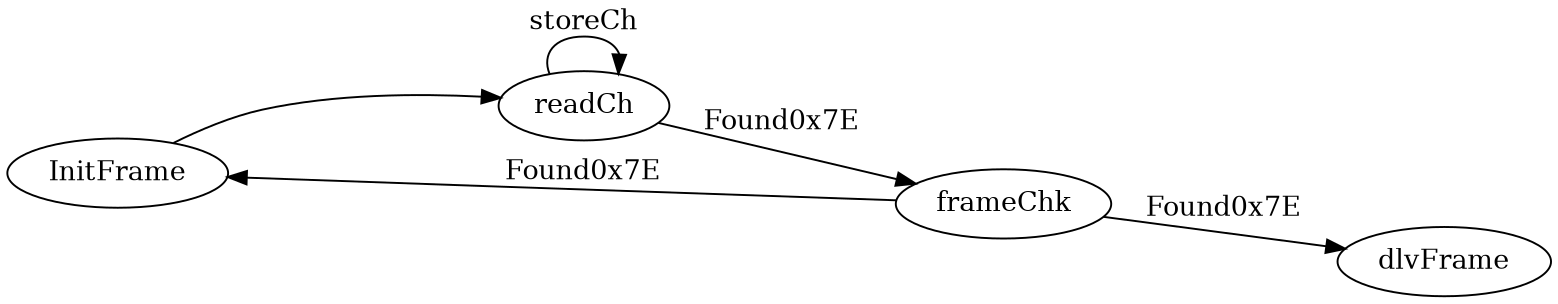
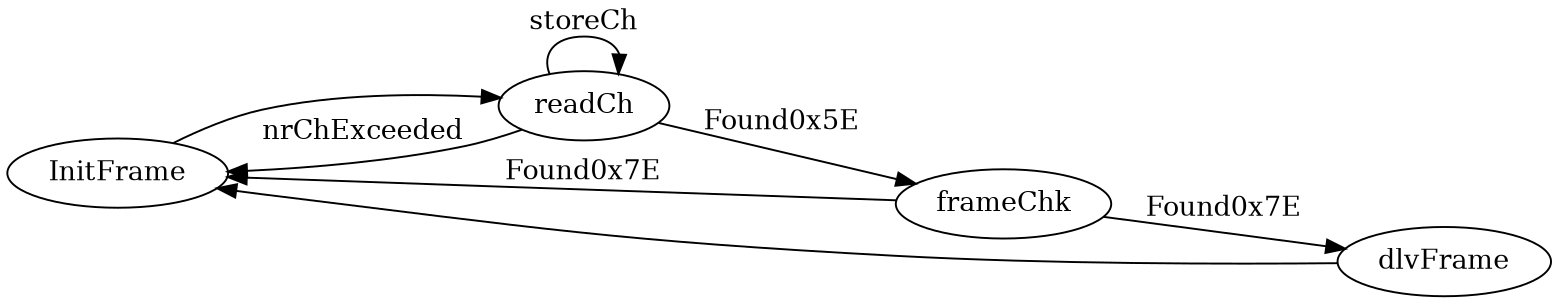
edge "readCh" -> "frameChk": label "Found0x7E" -> "Found0x5E"
edge "readCh" -> "InitFrame": added, label "nrChExceeded"
edge "dlvFrame" -> "InitFrame": added
